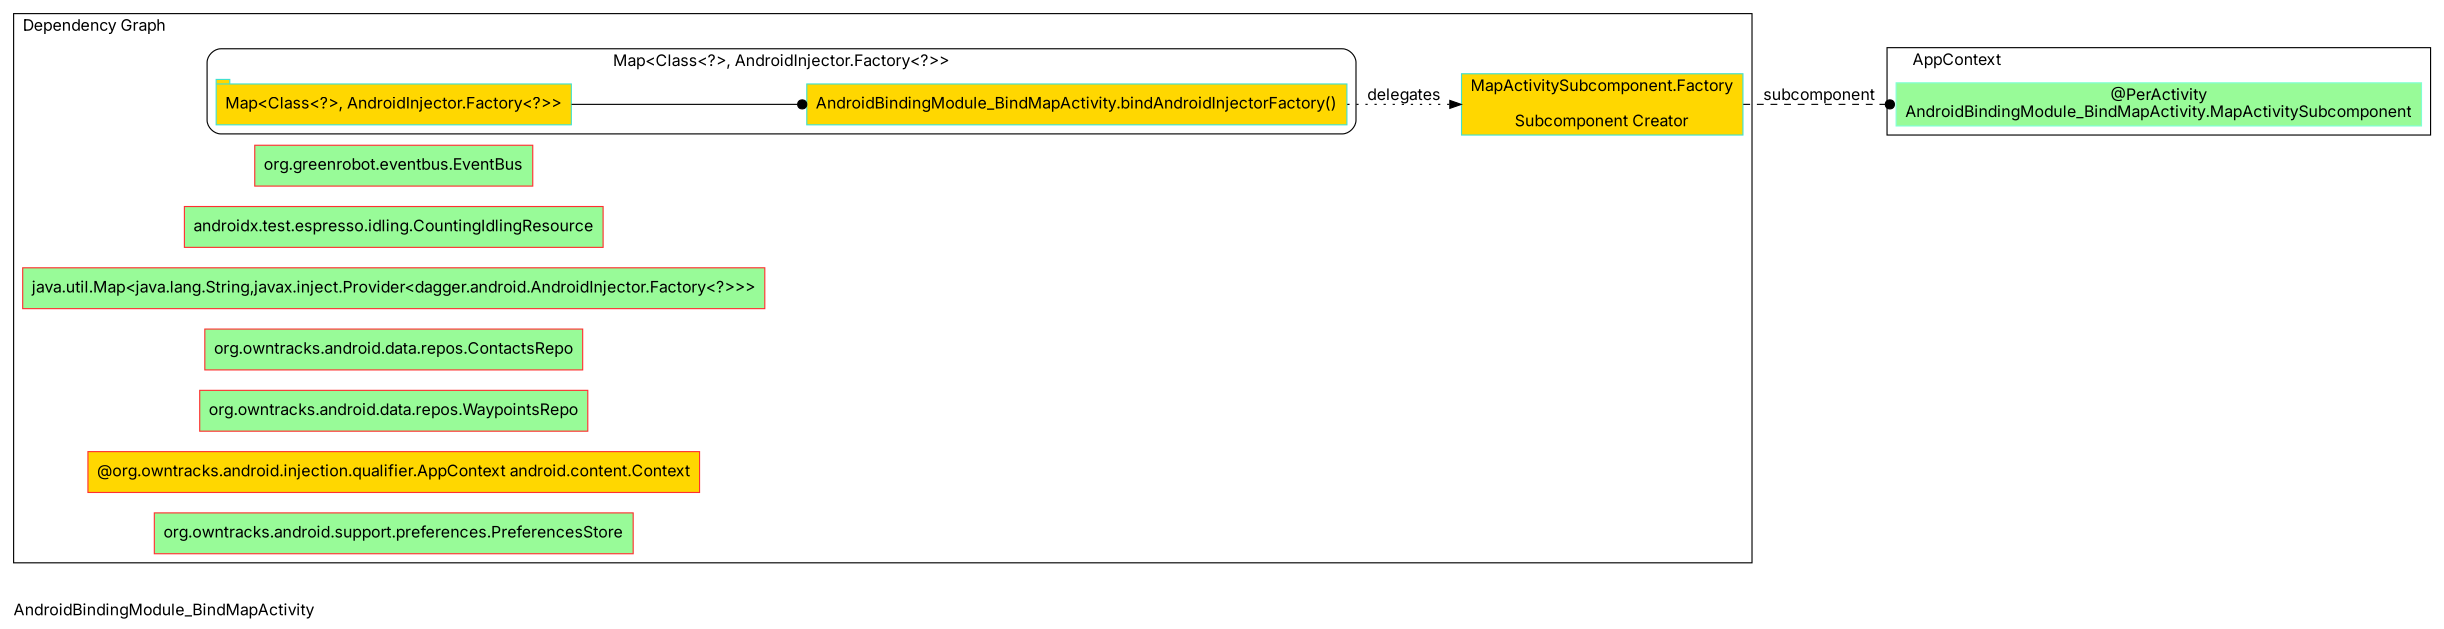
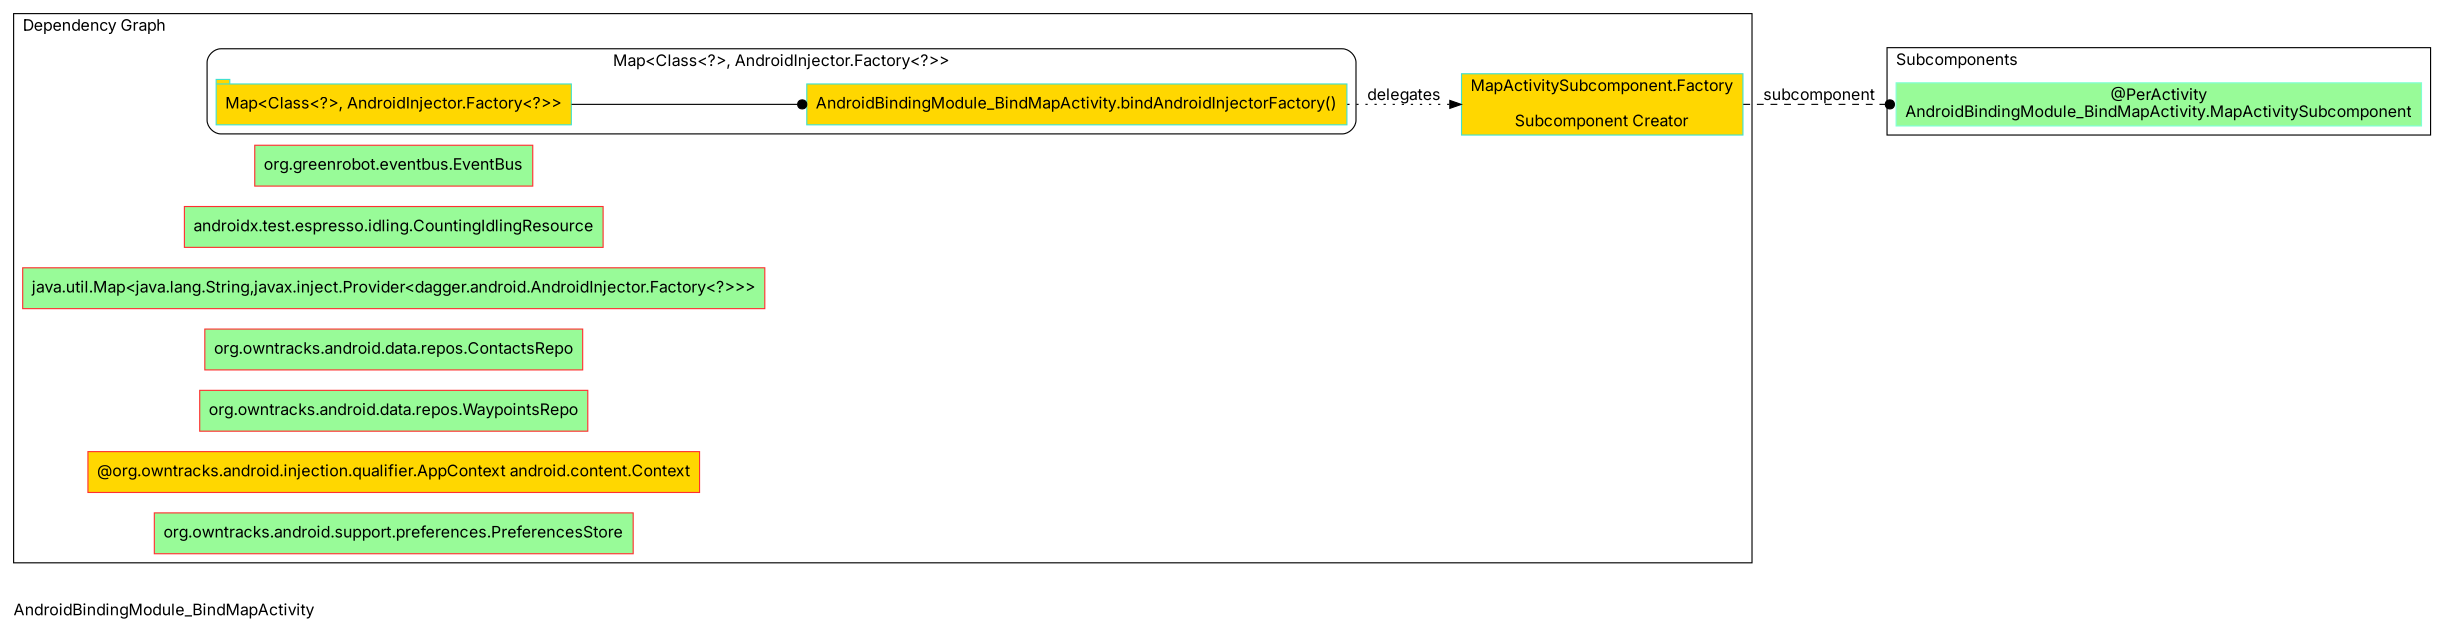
cluster "AppContext": label "AppContext" -> "Subcomponents"
